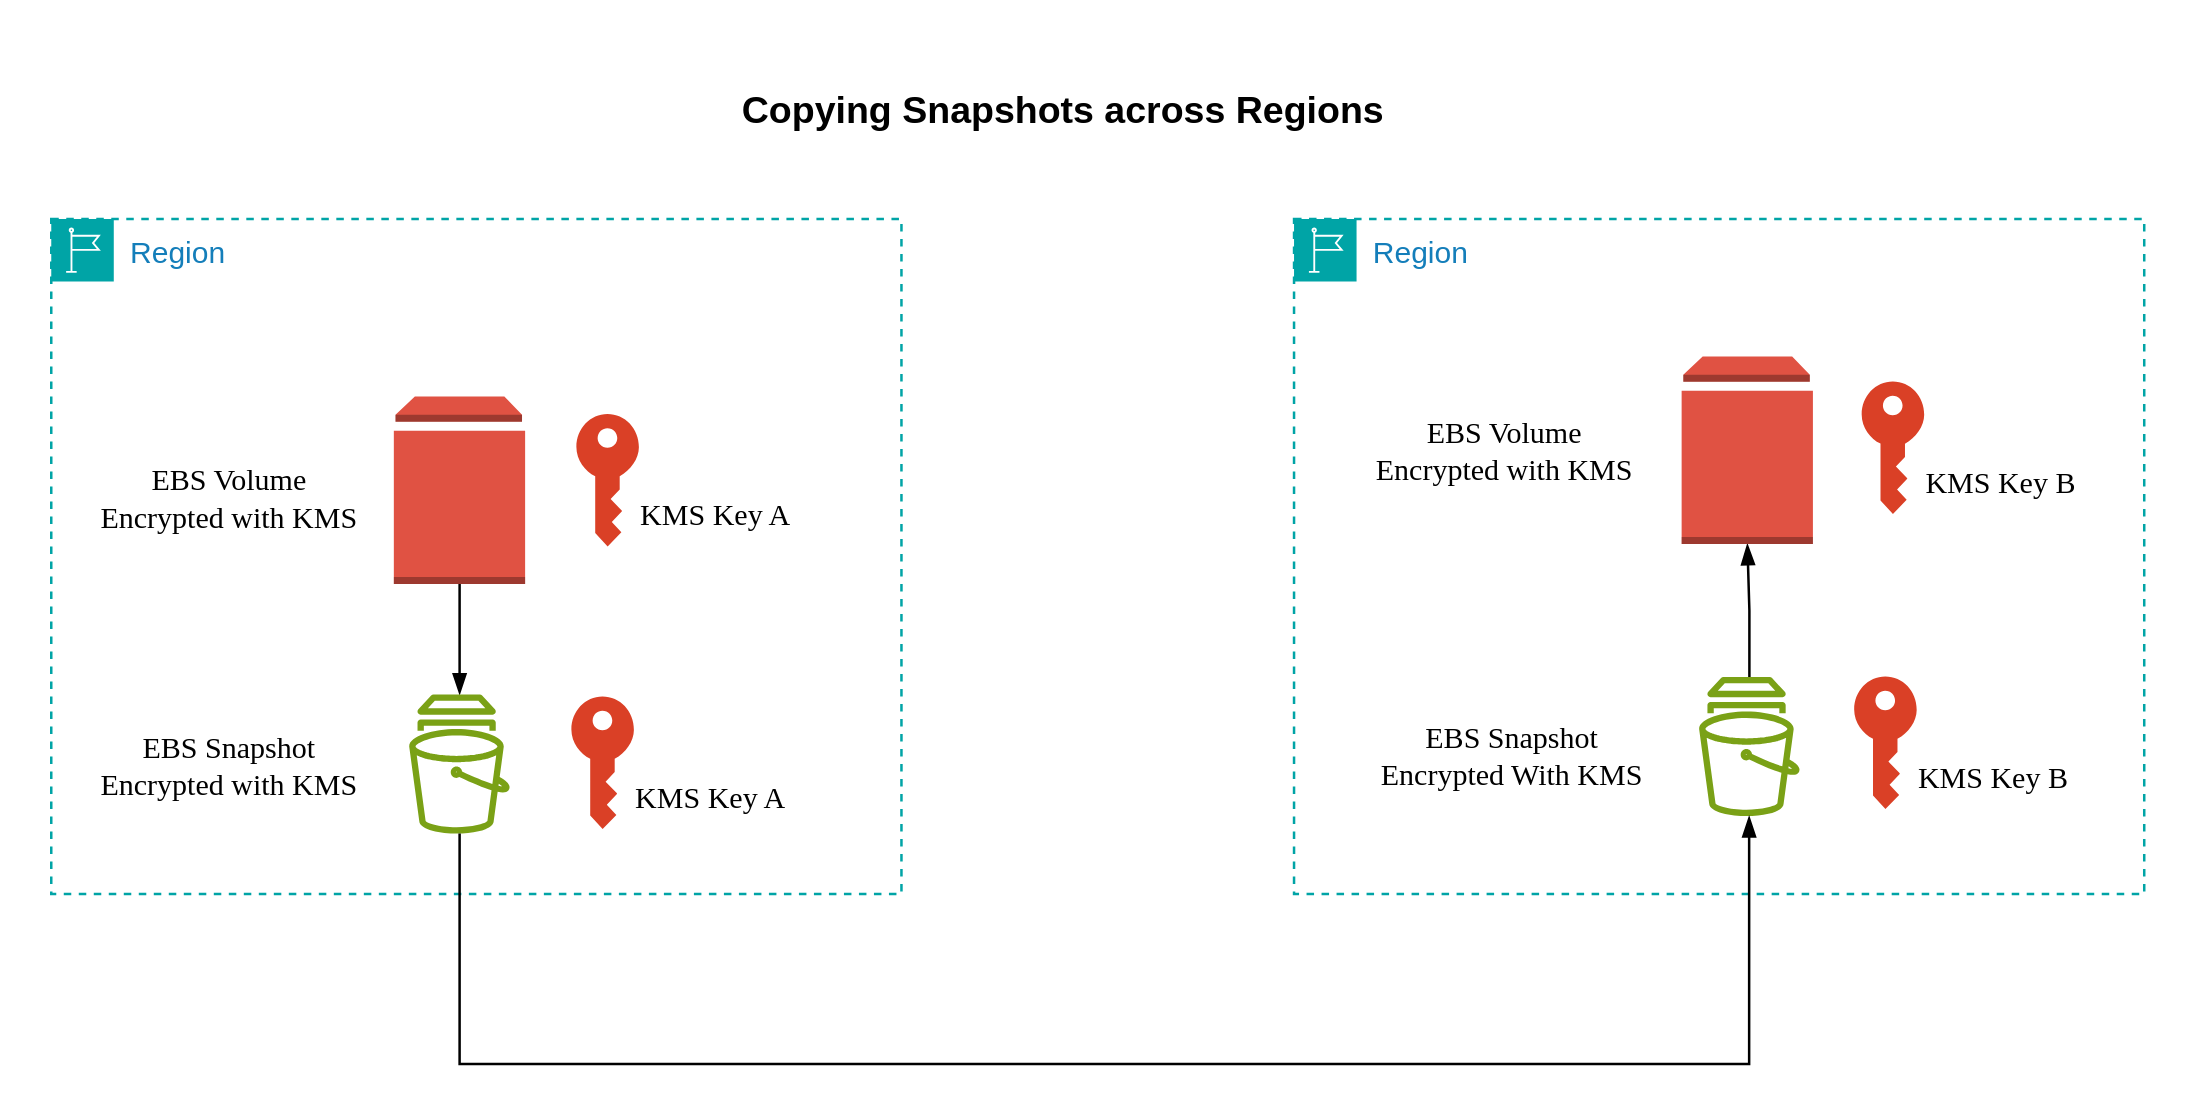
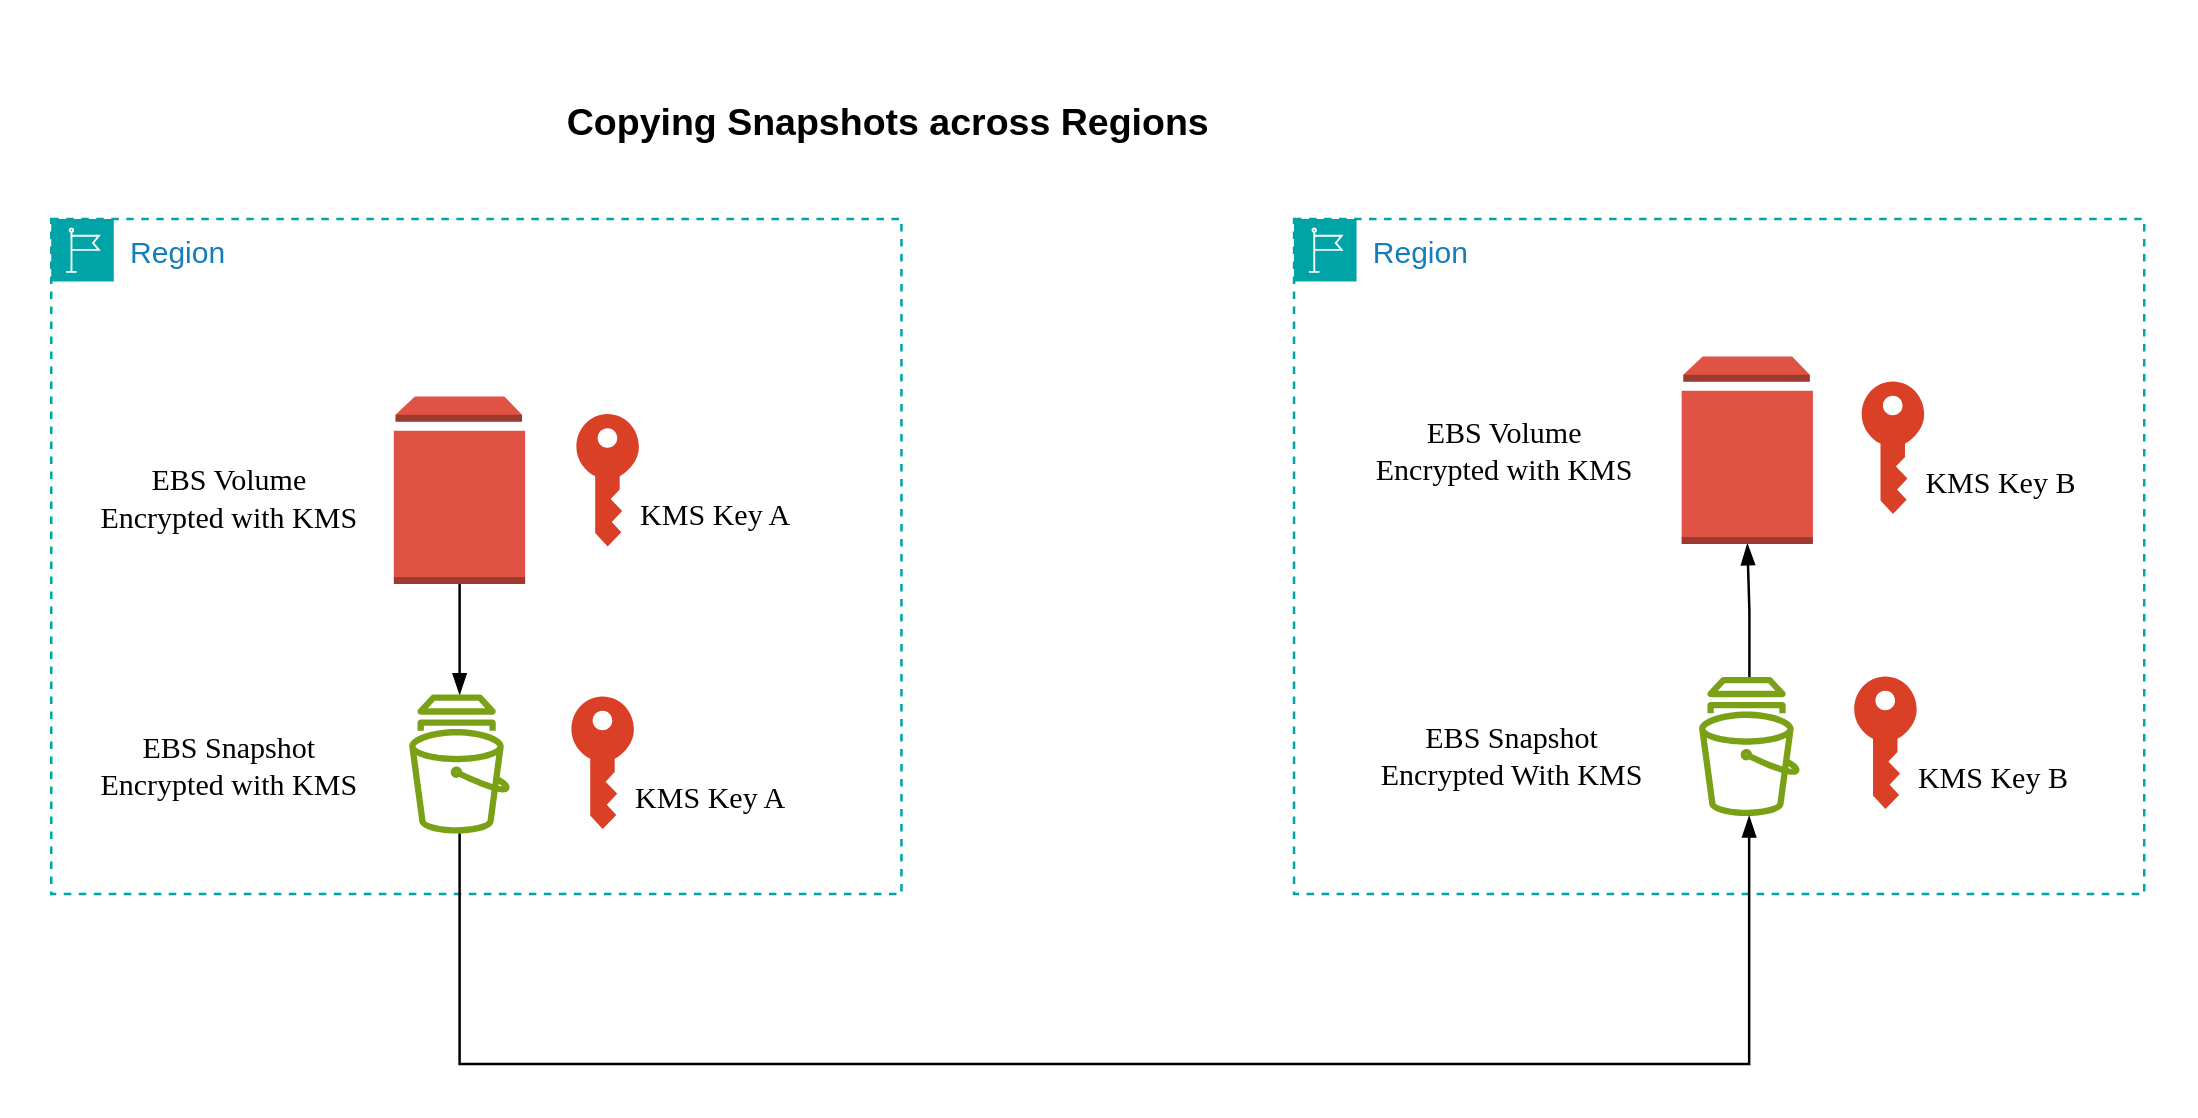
node "Copying Snapshots across Regions": moved (1064, 109) -> (889, 121)
